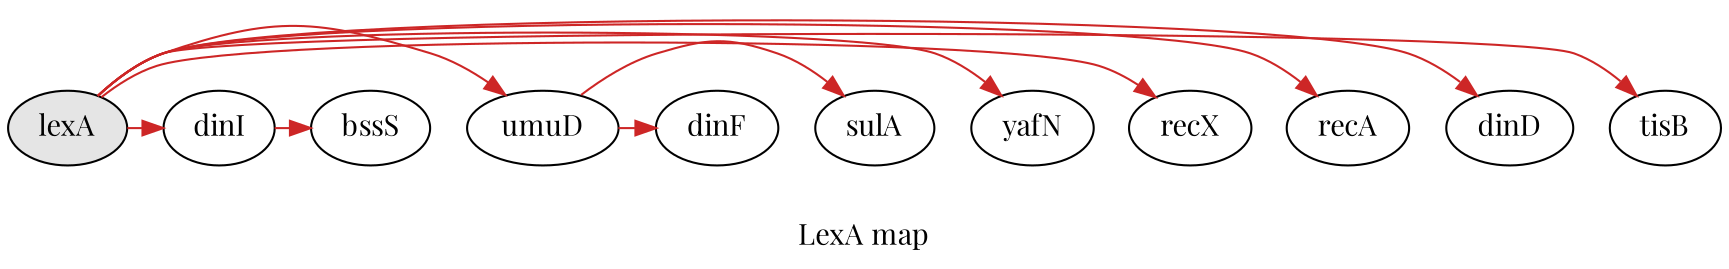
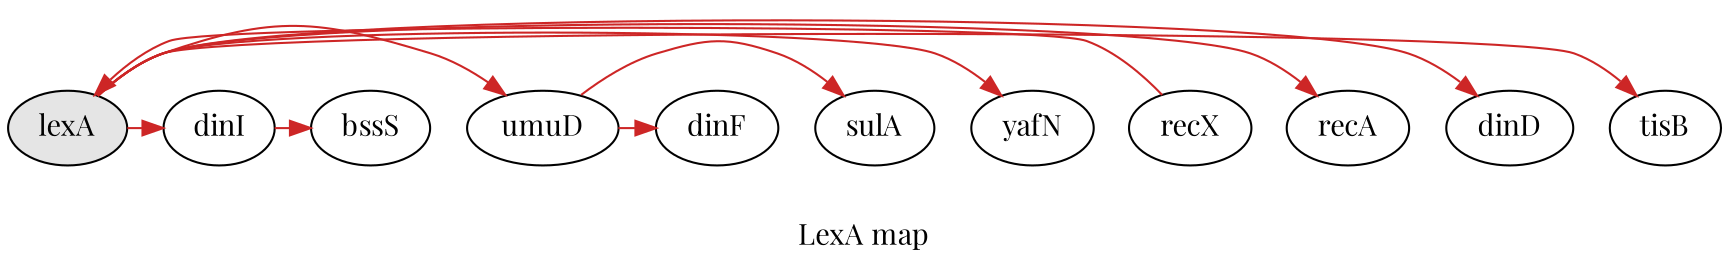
edge "lexA" -> "recX": reversed
